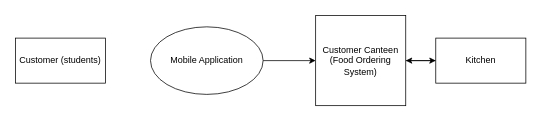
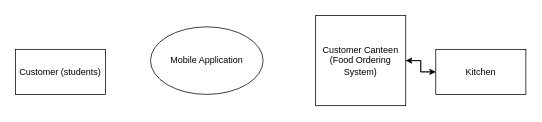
node "Customer (students)": moved (60, 60) -> (60, 72)
edge "Mobile Application" -> "Customer Canteen (Food Ordering System)": removed
node "Kitchen": moved (480, 60) -> (480, 72)
